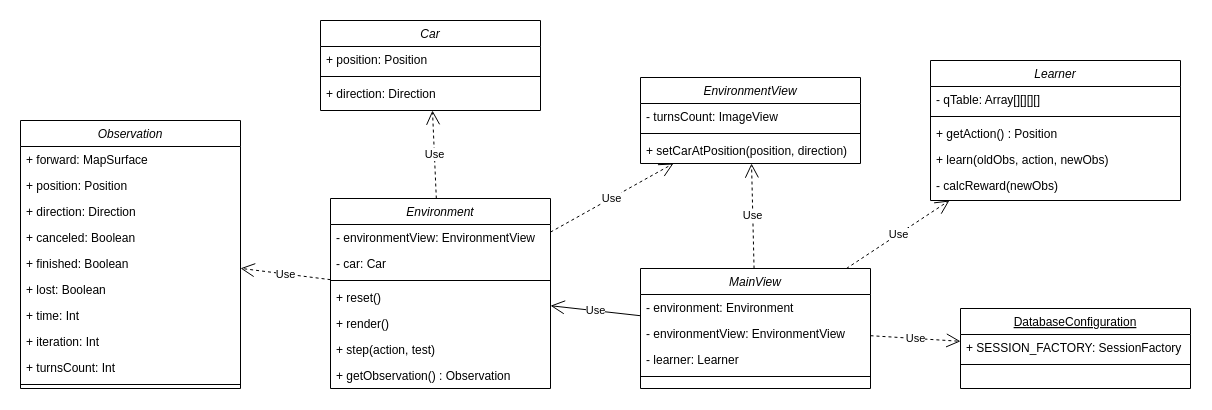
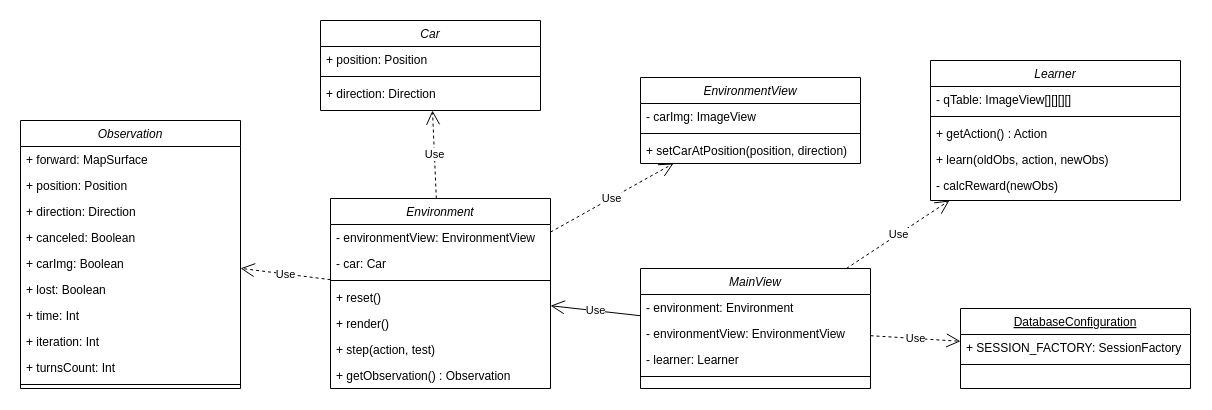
node "- qTable: Array[][][][]": label "- qTable: Array[][][][]" -> "- qTable: ImageView[][][][]"
node "- turnsCount: ImageView": label "- turnsCount: ImageView" -> "- carImg: ImageView"
node "+ getAction() : Position": label "+ getAction() : Position" -> "+ getAction() : Action"
edge "MainView" -> "EnvironmentView": removed, label "Use"
node "+ finished: Boolean": label "+ finished: Boolean" -> "+ carImg: Boolean"
